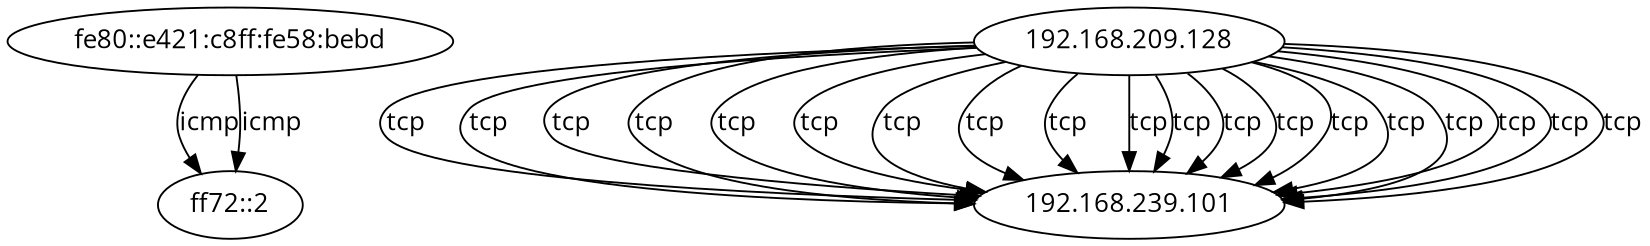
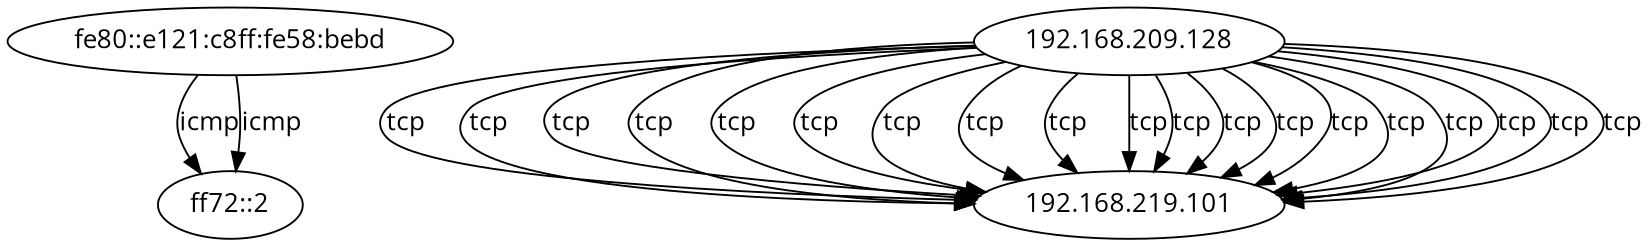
node "fe80::e421:c8ff:fe58:bebd": label "fe80::e421:c8ff:fe58:bebd" -> "fe80::e121:c8ff:fe58:bebd"
node "192.168.239.101": label "192.168.239.101" -> "192.168.219.101"
